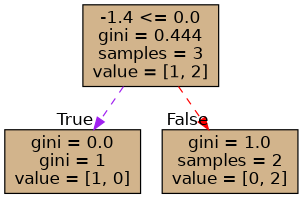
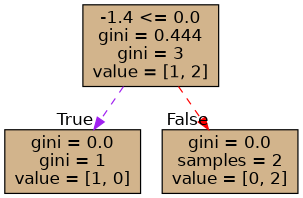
node "-1.4 <= 0.0 gini = 0.444 samples = 3 value = [1, 2]": label "-1.4 <= 0.0 gini = 0.444 samples = 3 value = [1, 2]" -> "-1.4 <= 0.0 gini = 0.444 gini = 3 value = [1, 2]"
node "gini = 1.0 samples = 2 value = [0, 2]": label "gini = 1.0 samples = 2 value = [0, 2]" -> "gini = 0.0 samples = 2 value = [0, 2]"
